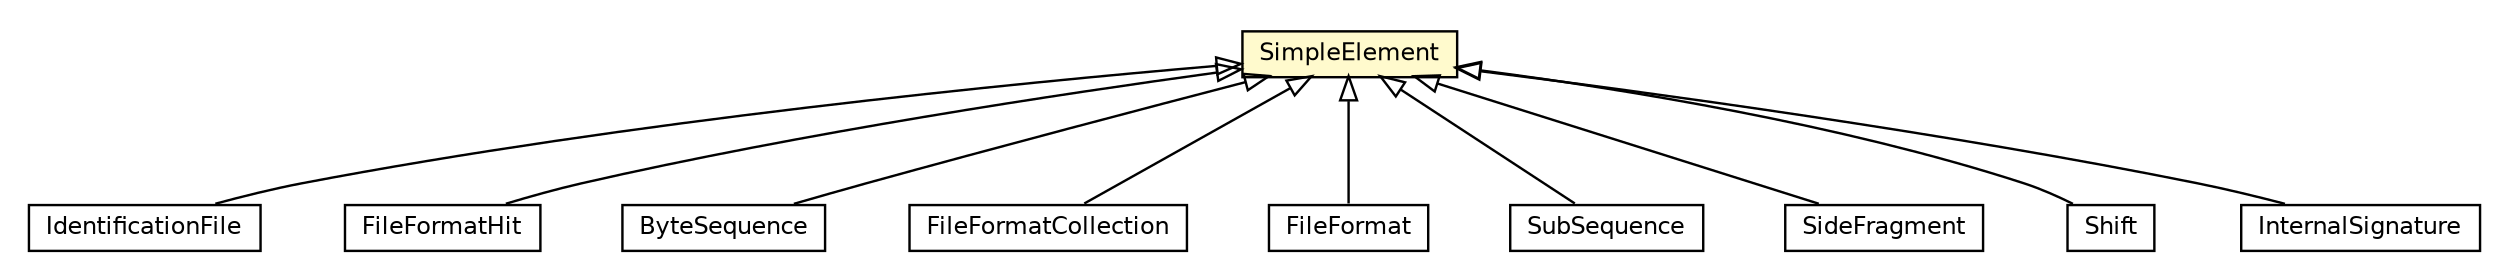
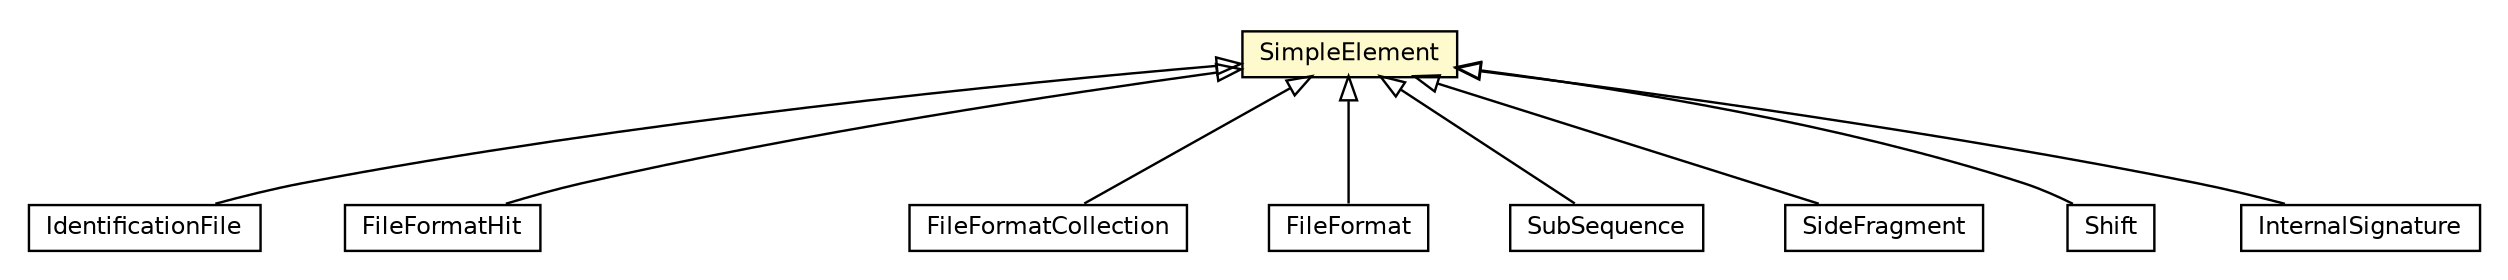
node "ByteSequence": removed
